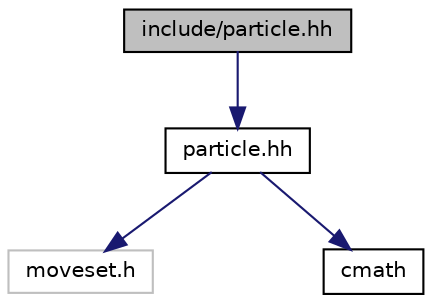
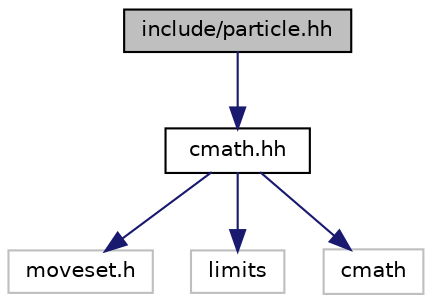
node "particle.hh": label "particle.hh" -> "cmath.hh"
node "limits": added
node "cmath": color black -> grey75
